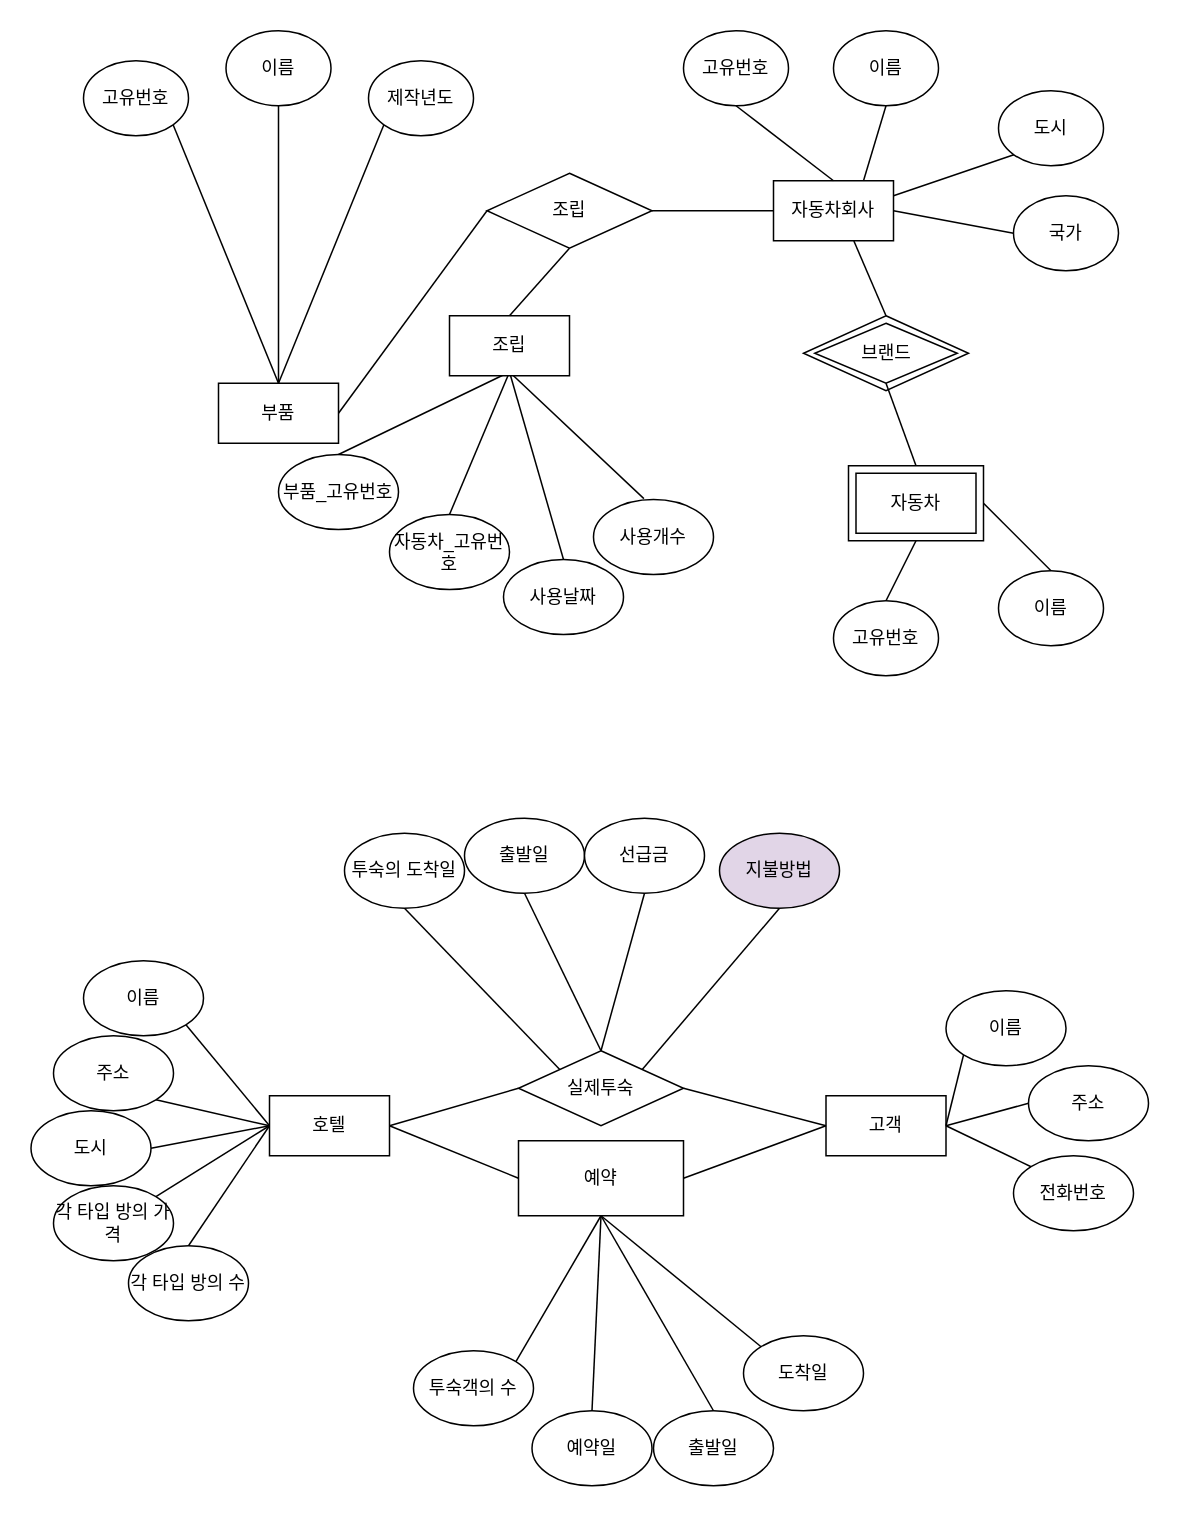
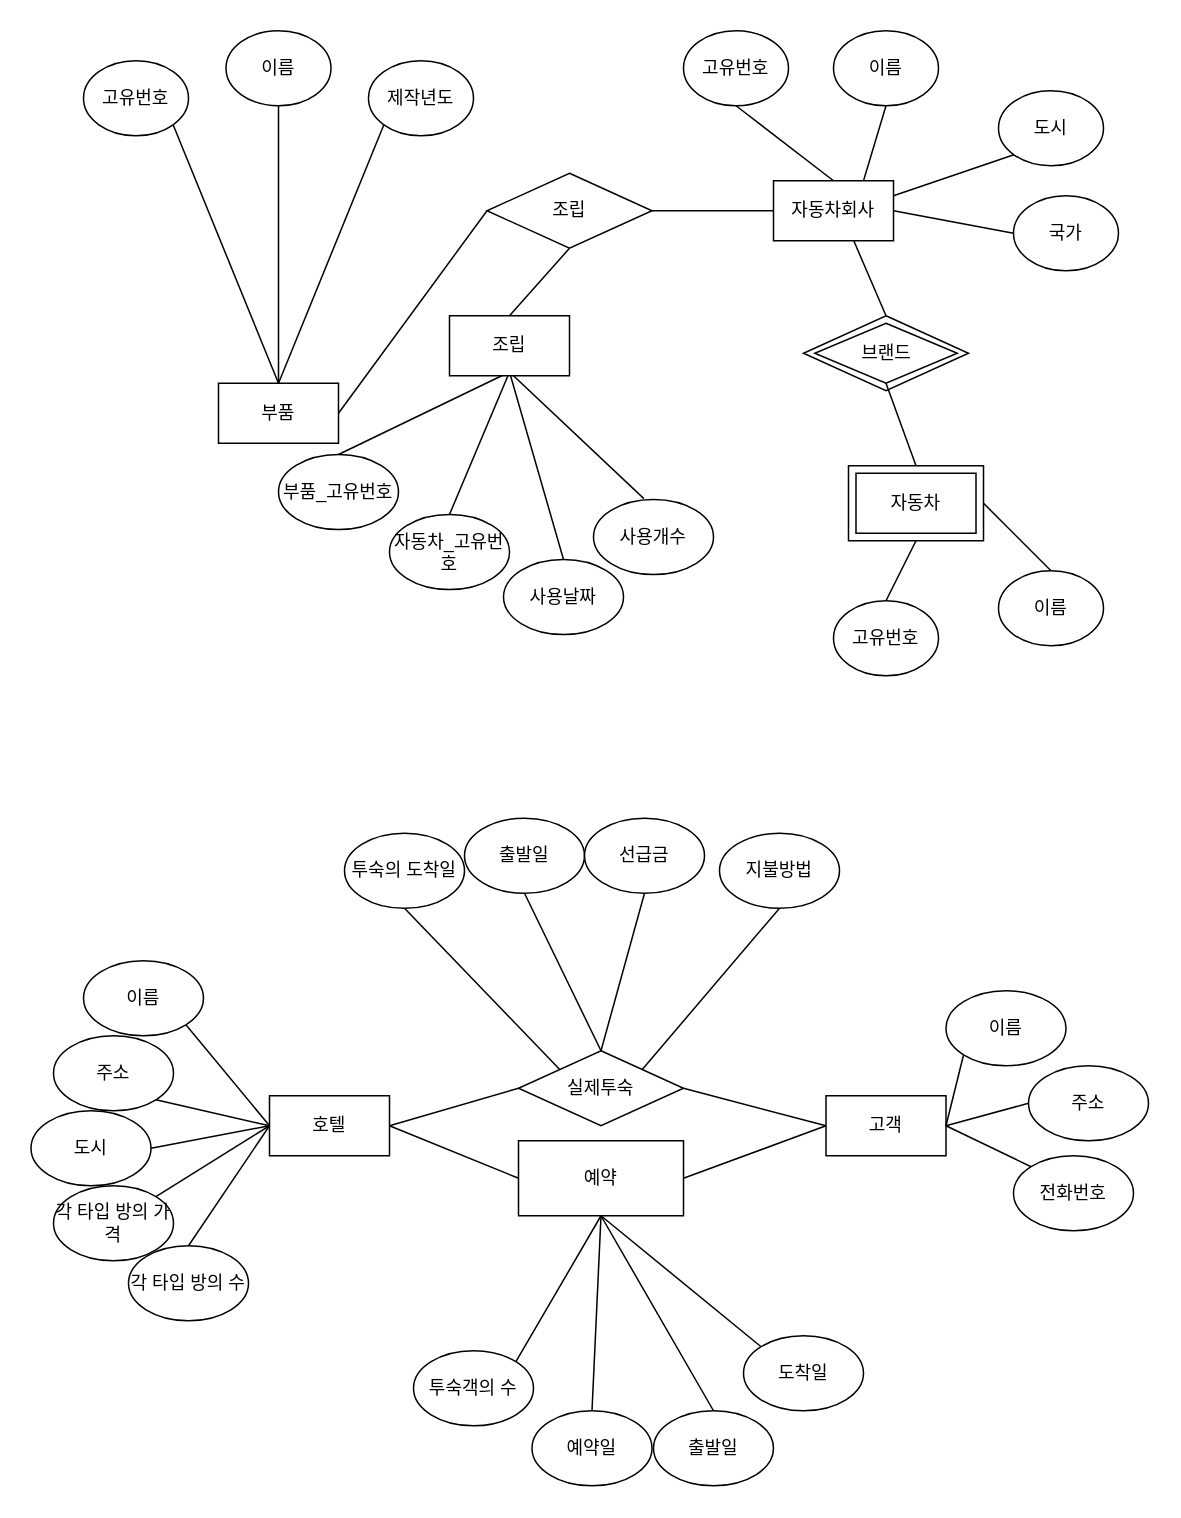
node "지불방법": fillcolor #e1d5e7 -> #ffffff
